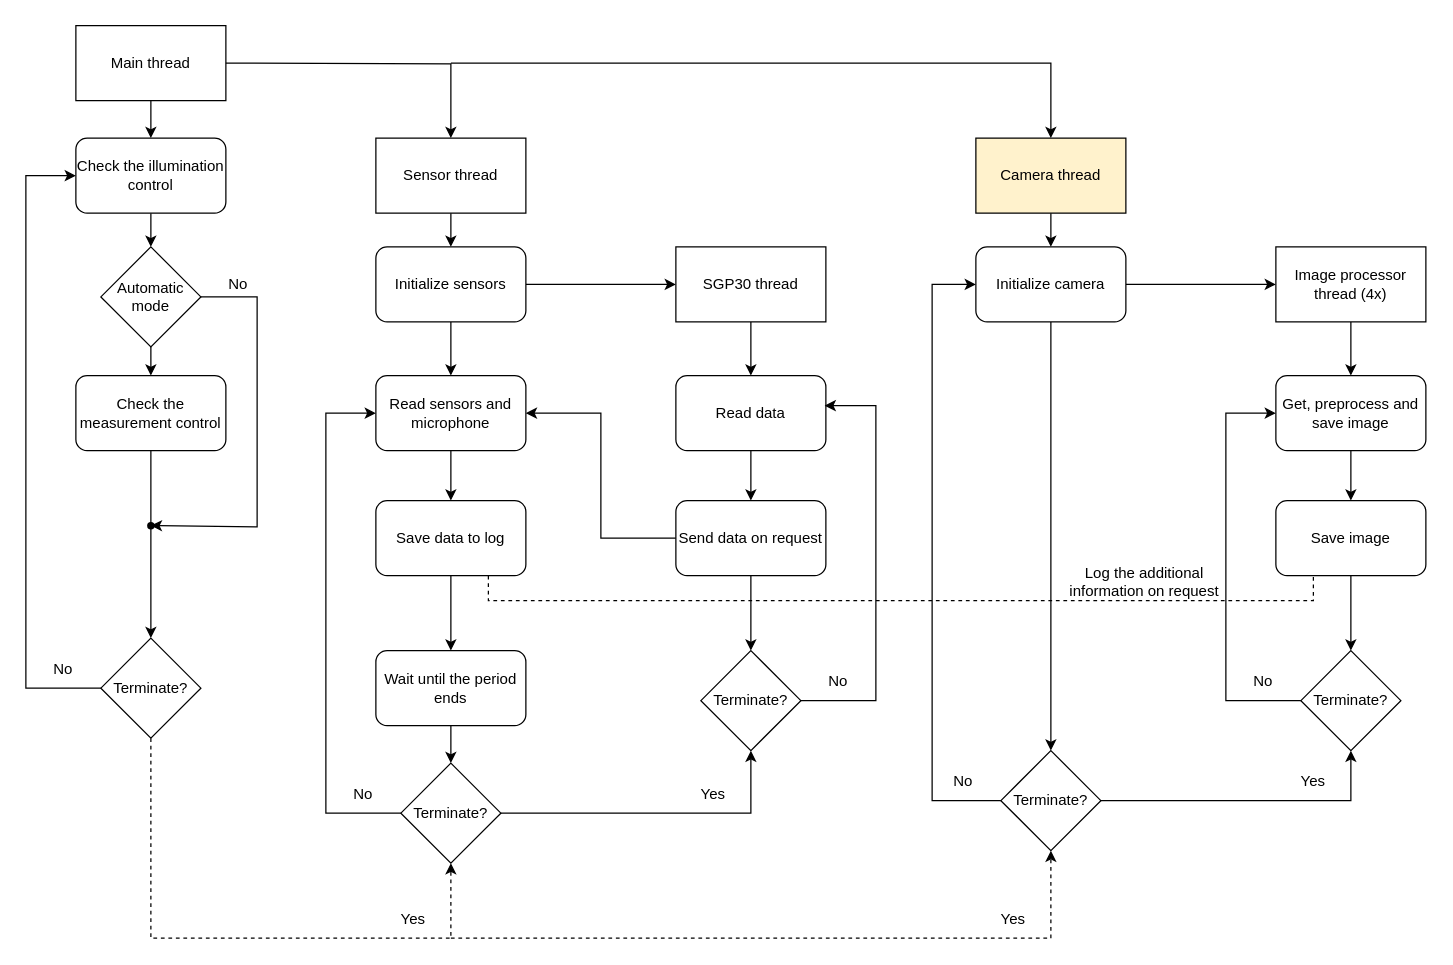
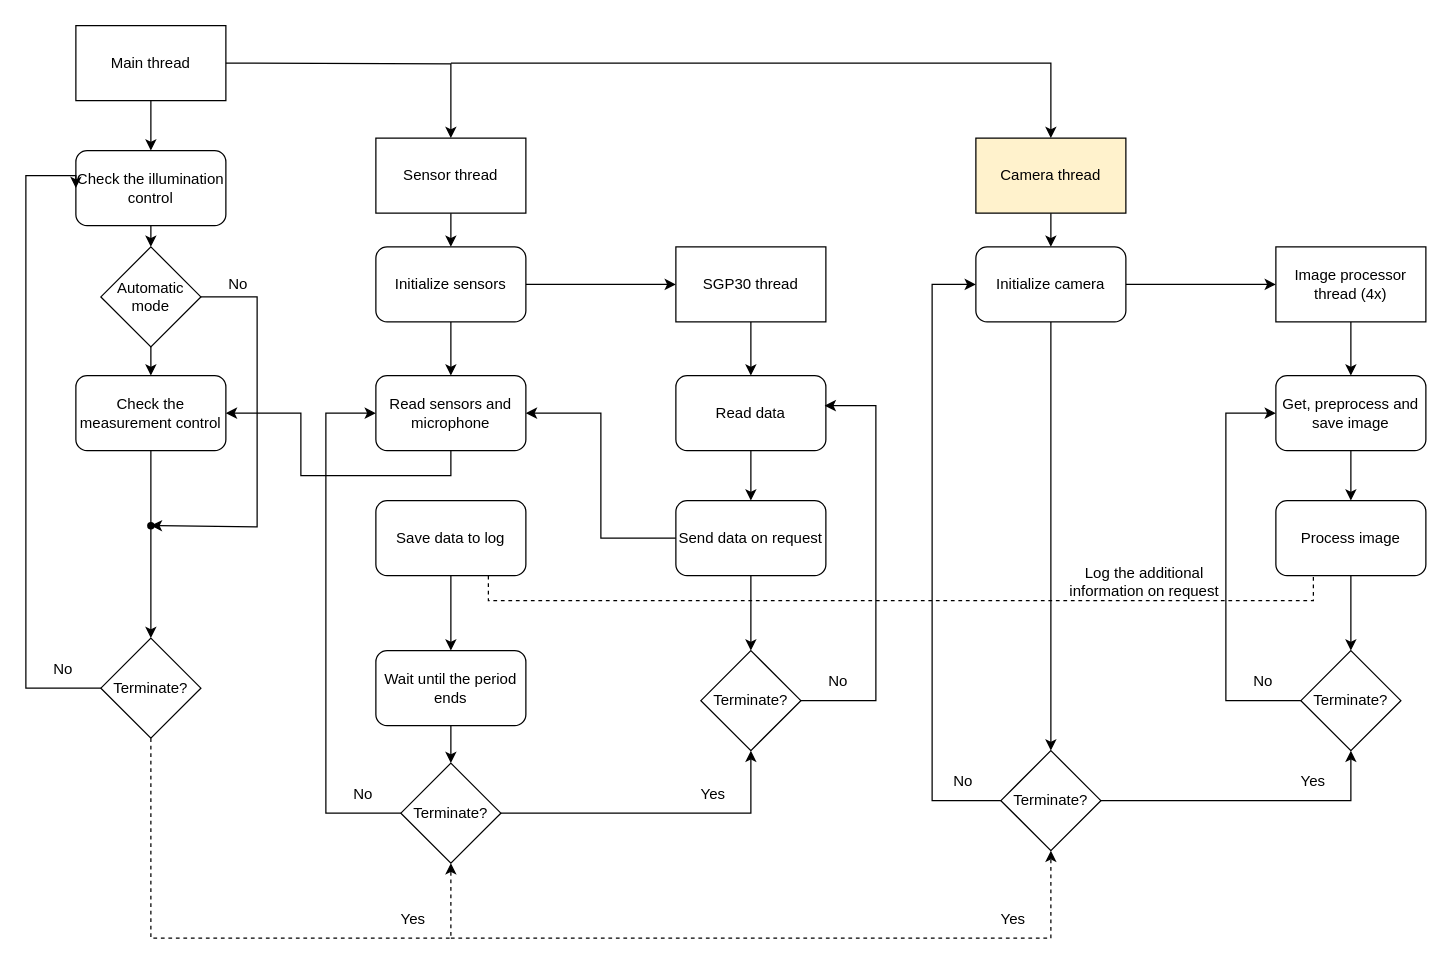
node "Check the illumination control": moved (151, 176) -> (151, 188)
edge "Read sensors and microphone" -> "Save data to log": now "Read sensors and microphone" -> "Check the measurement control"
node "Save image": label "Save image" -> "Process image"
